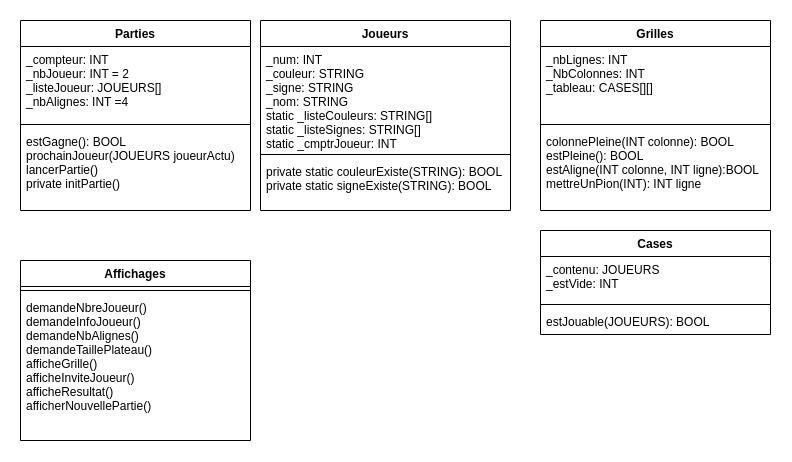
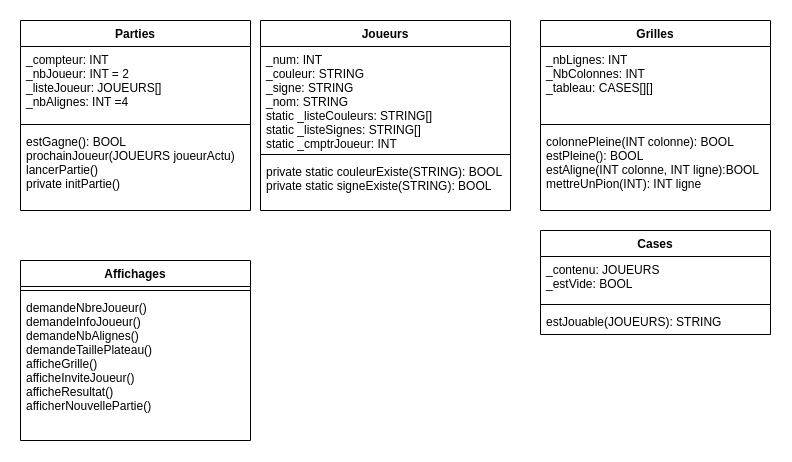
node "_contenu: JOUEURS _estVide: INT": label "_contenu: JOUEURS _estVide: INT" -> "_contenu: JOUEURS _estVide: BOOL"
node "estJouable(JOUEURS): BOOL": label "estJouable(JOUEURS): BOOL" -> "estJouable(JOUEURS): STRING"
